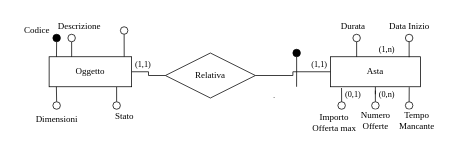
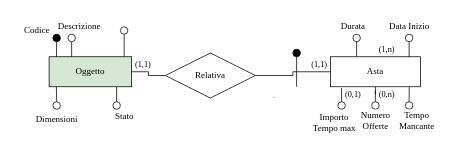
node "Oggetto": fillcolor #ffffff -> #d5e8d4
node "Importo Offerta max": label "Importo Offerta max" -> "Importo Tempo max"
